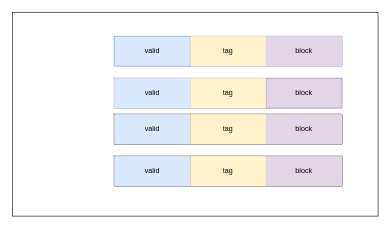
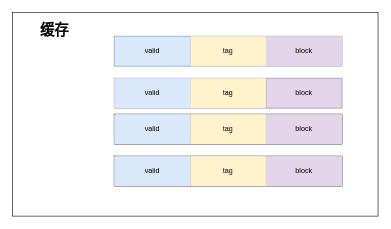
node "缓存": added
